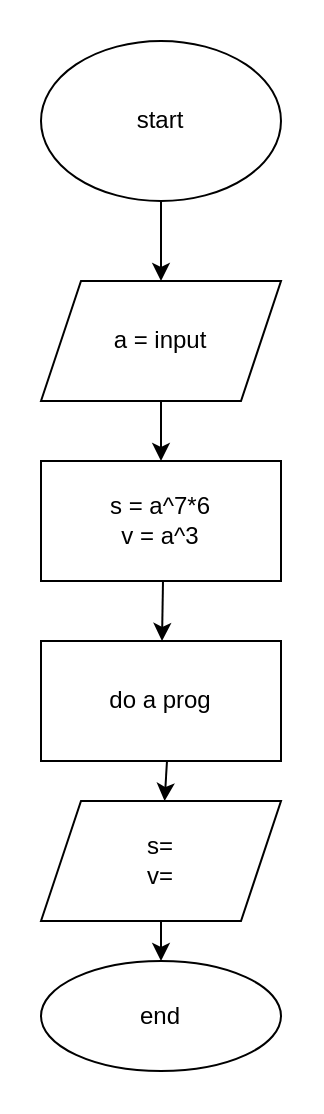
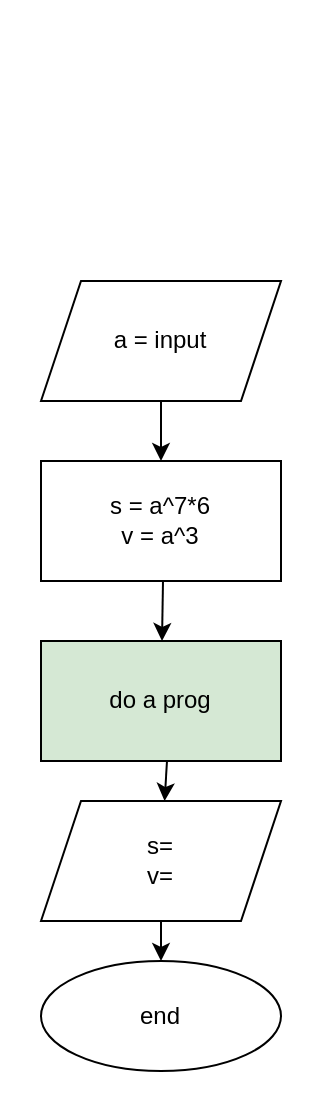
node "start": removed
edge "start" -> "a = input": removed
node "do a prog": fillcolor #ffffff -> #d5e8d4
